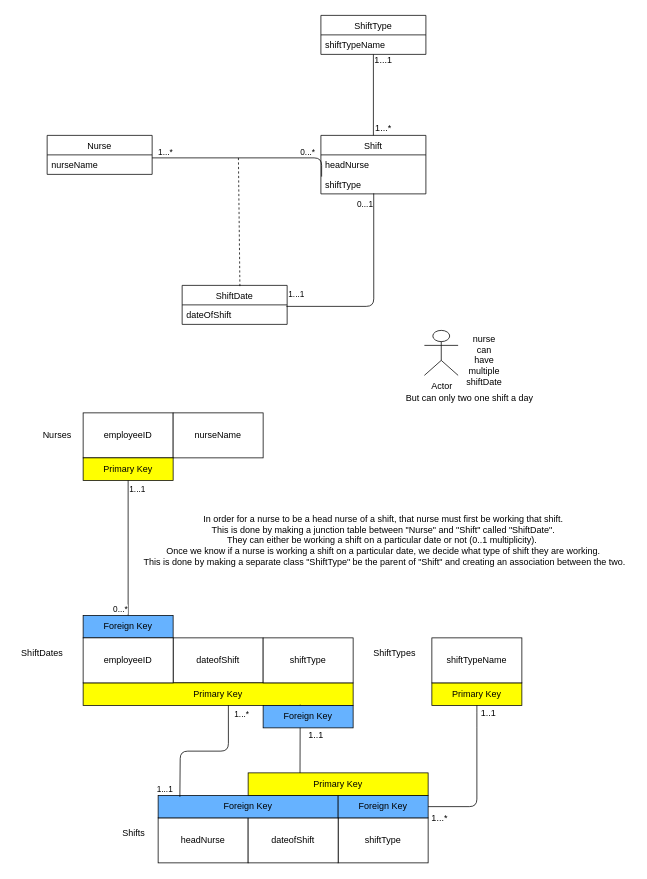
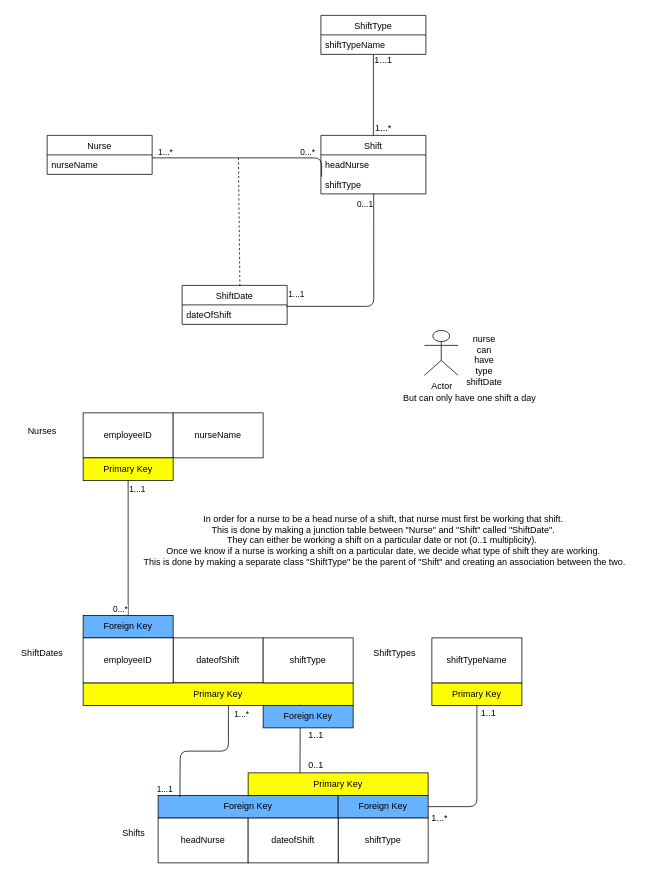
node "nurse can have multiple shiftDate": label "nurse can have multiple shiftDate" -> "nurse can have type shiftDate"
node "But can only two one shift a day": label "But can only two one shift a day" -> "But can only have one shift a day"
node "Nurses": moved (57, 435) -> (42, 432)
node "0..1": added
